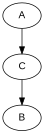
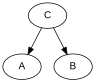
edge "A" -> "C": reversed
